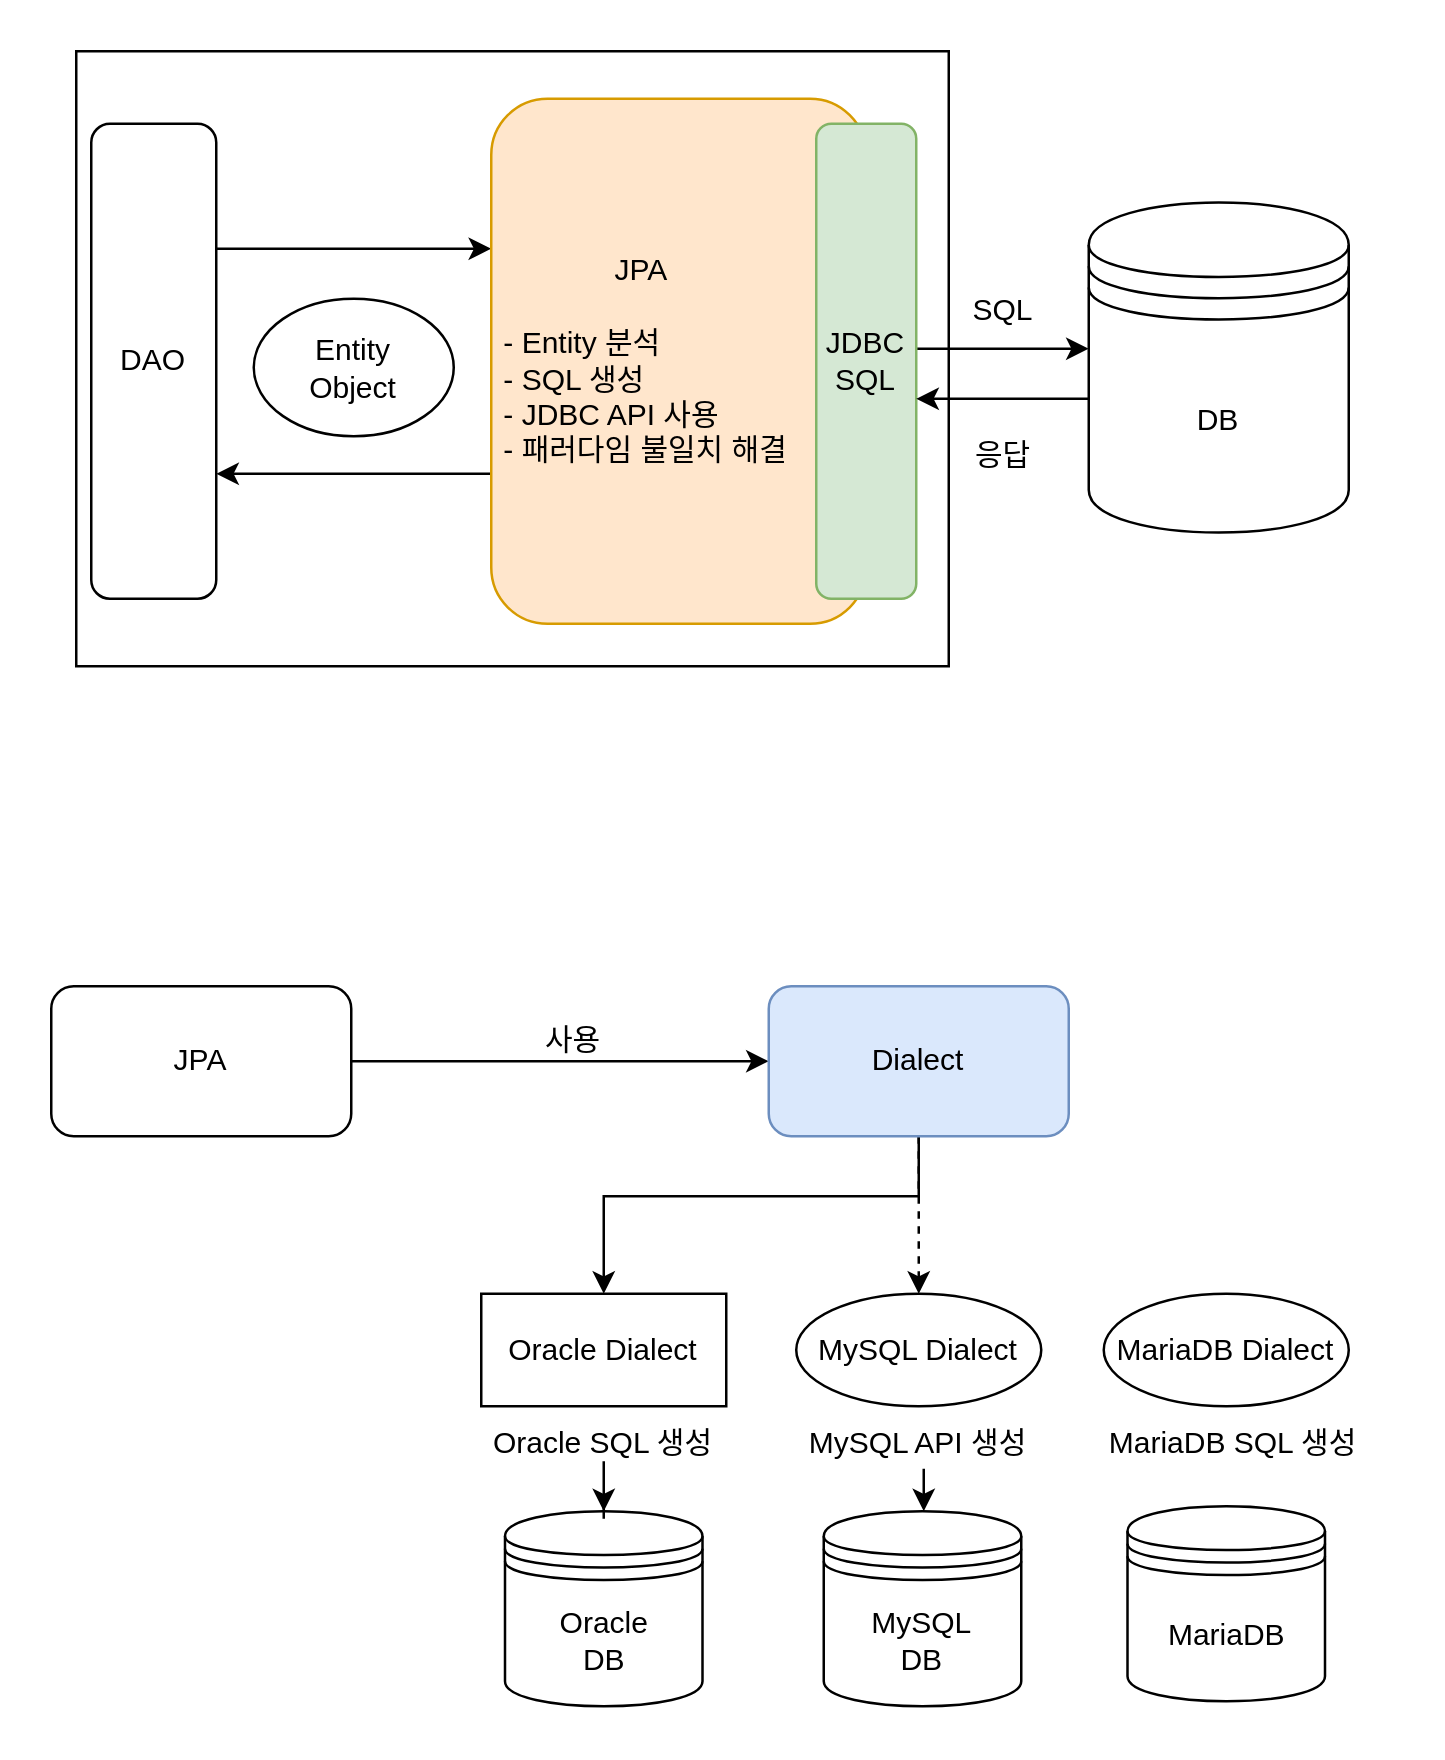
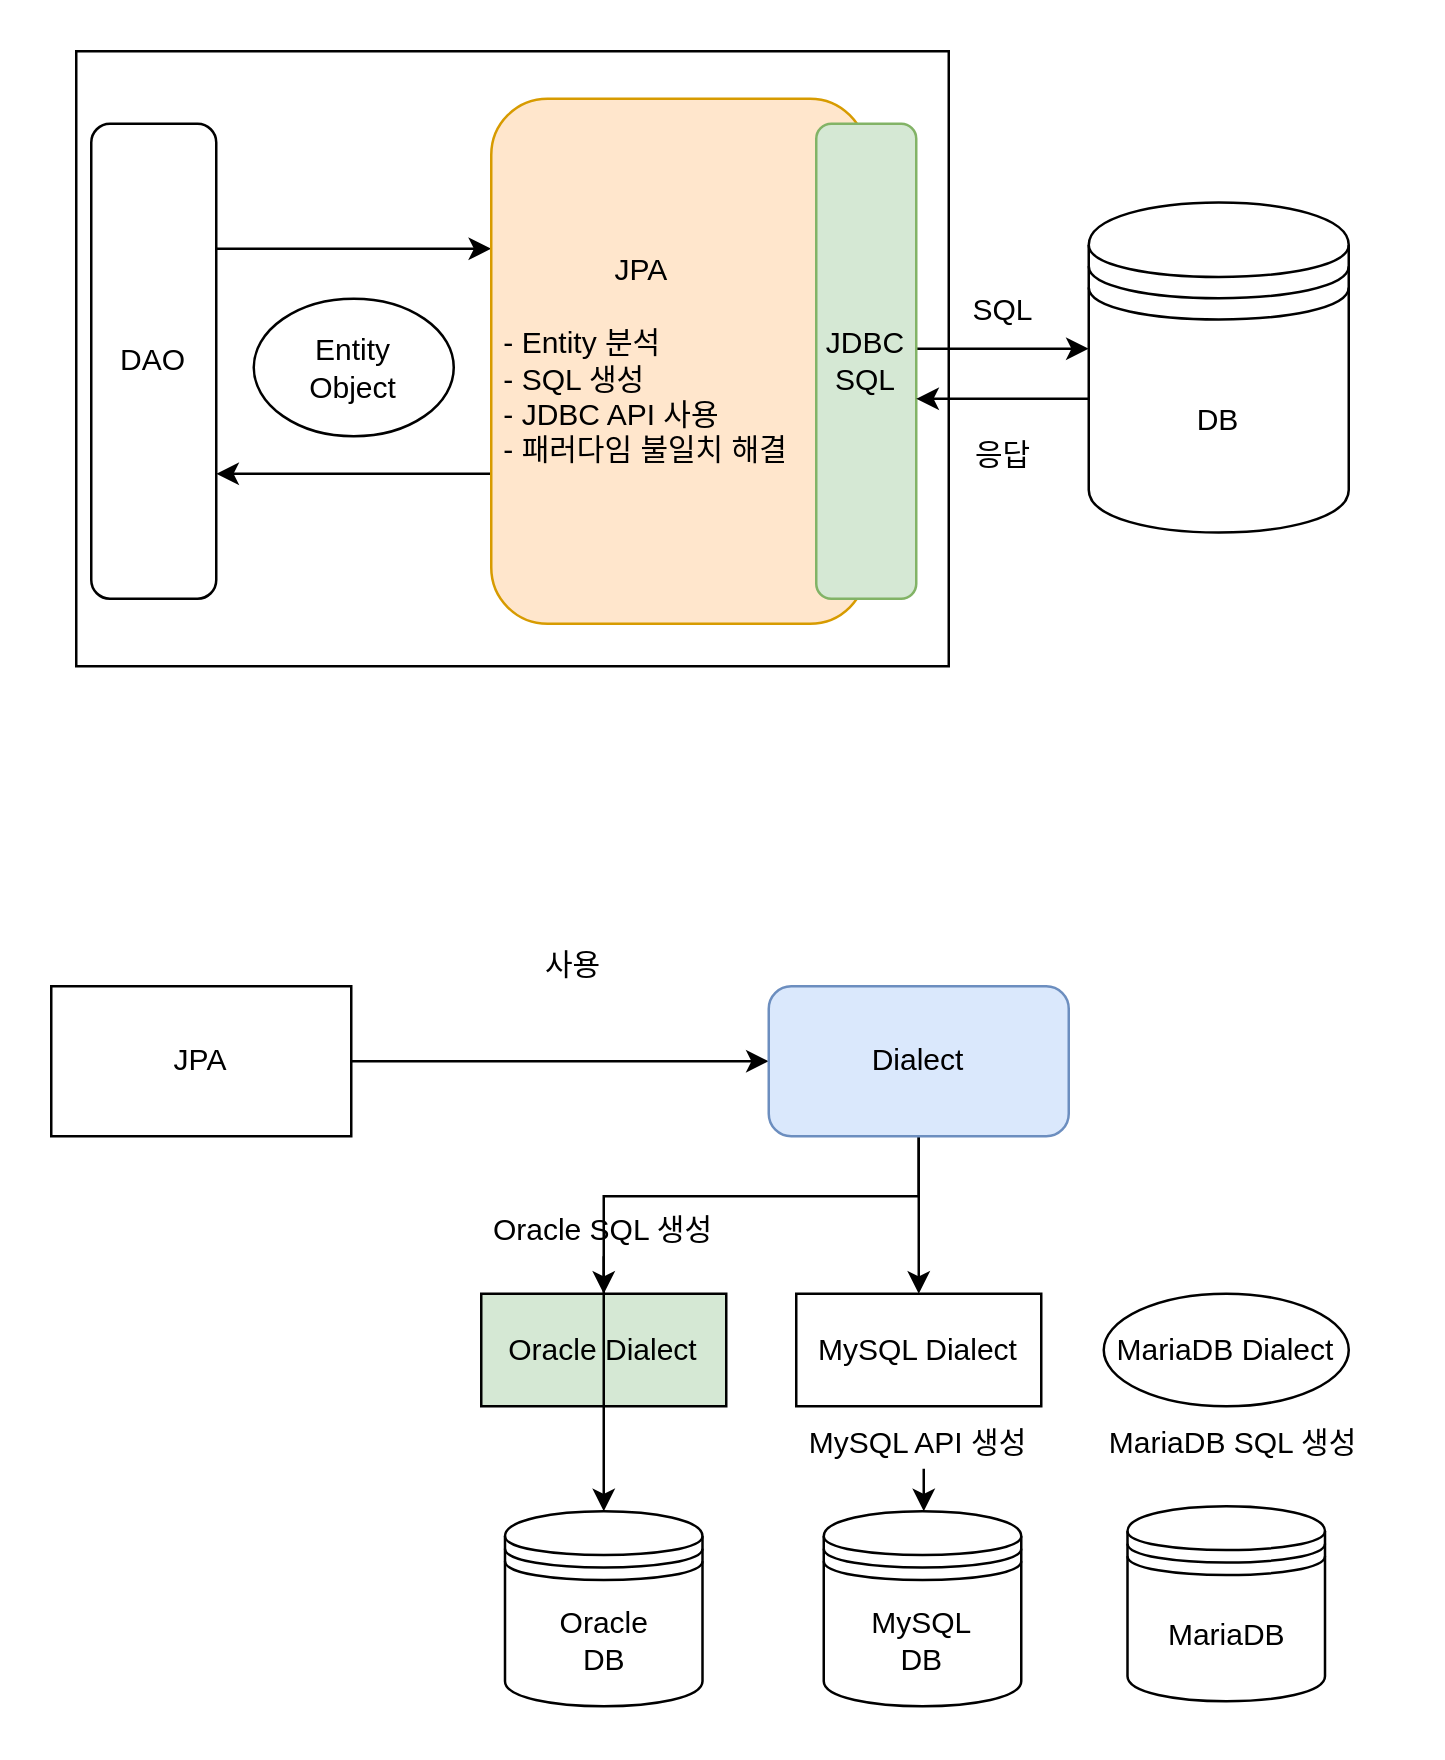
node "사용": moved (574, 1041) -> (574, 966)
node "JPA": shape rounded rectangle -> rectangle
edge "Dialect" -> "MySQL Dialect": style dashed -> solid
node "Oracle Dialect": fillcolor #ffffff -> #d5e8d4
node "MySQL Dialect": shape ellipse -> rectangle
node "Oracle SQL 생성": moved (604, 1444) -> (604, 1231)
